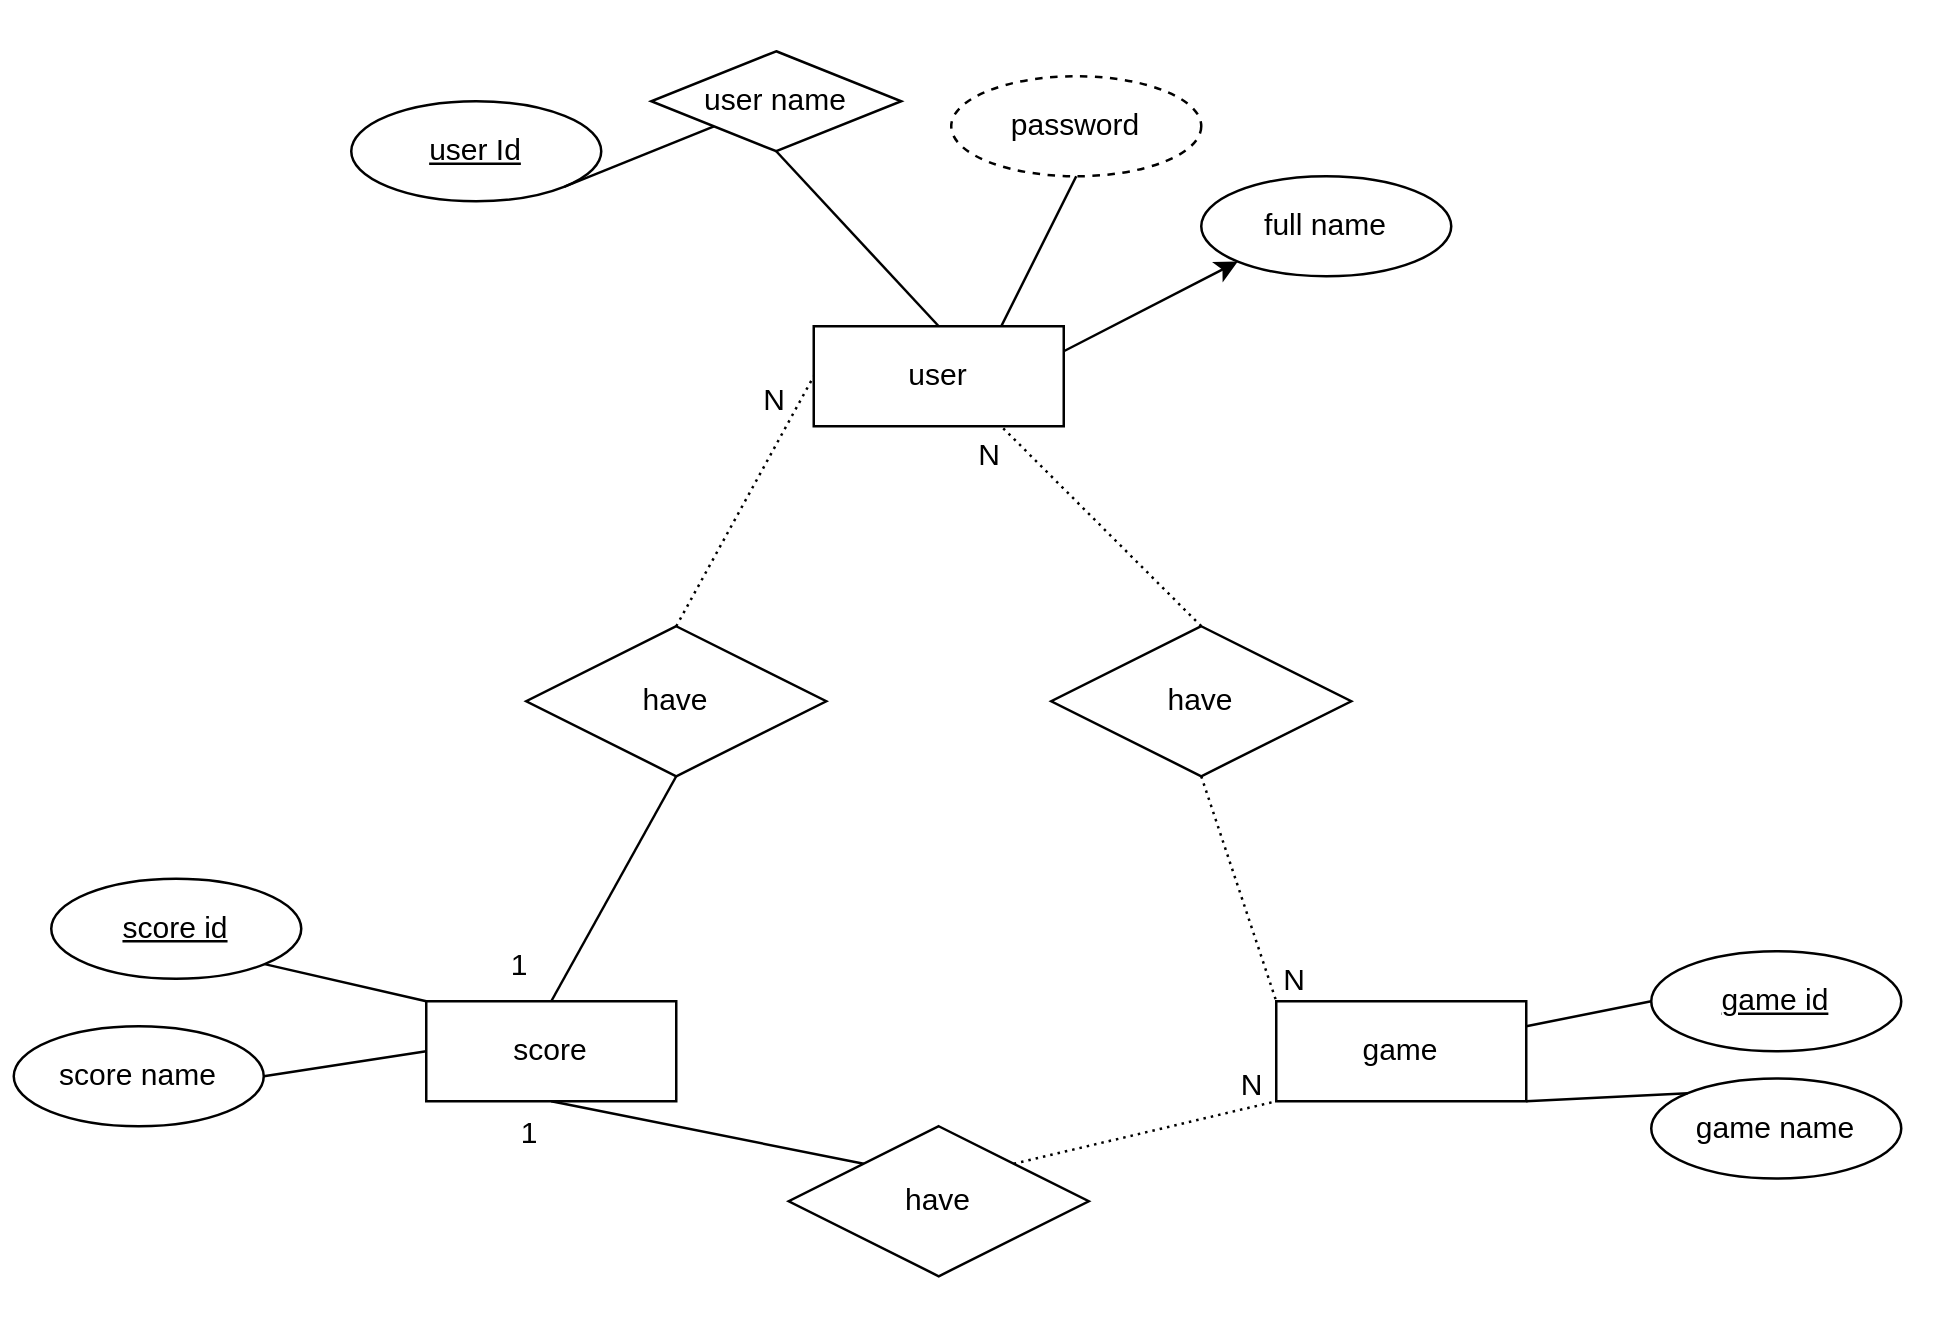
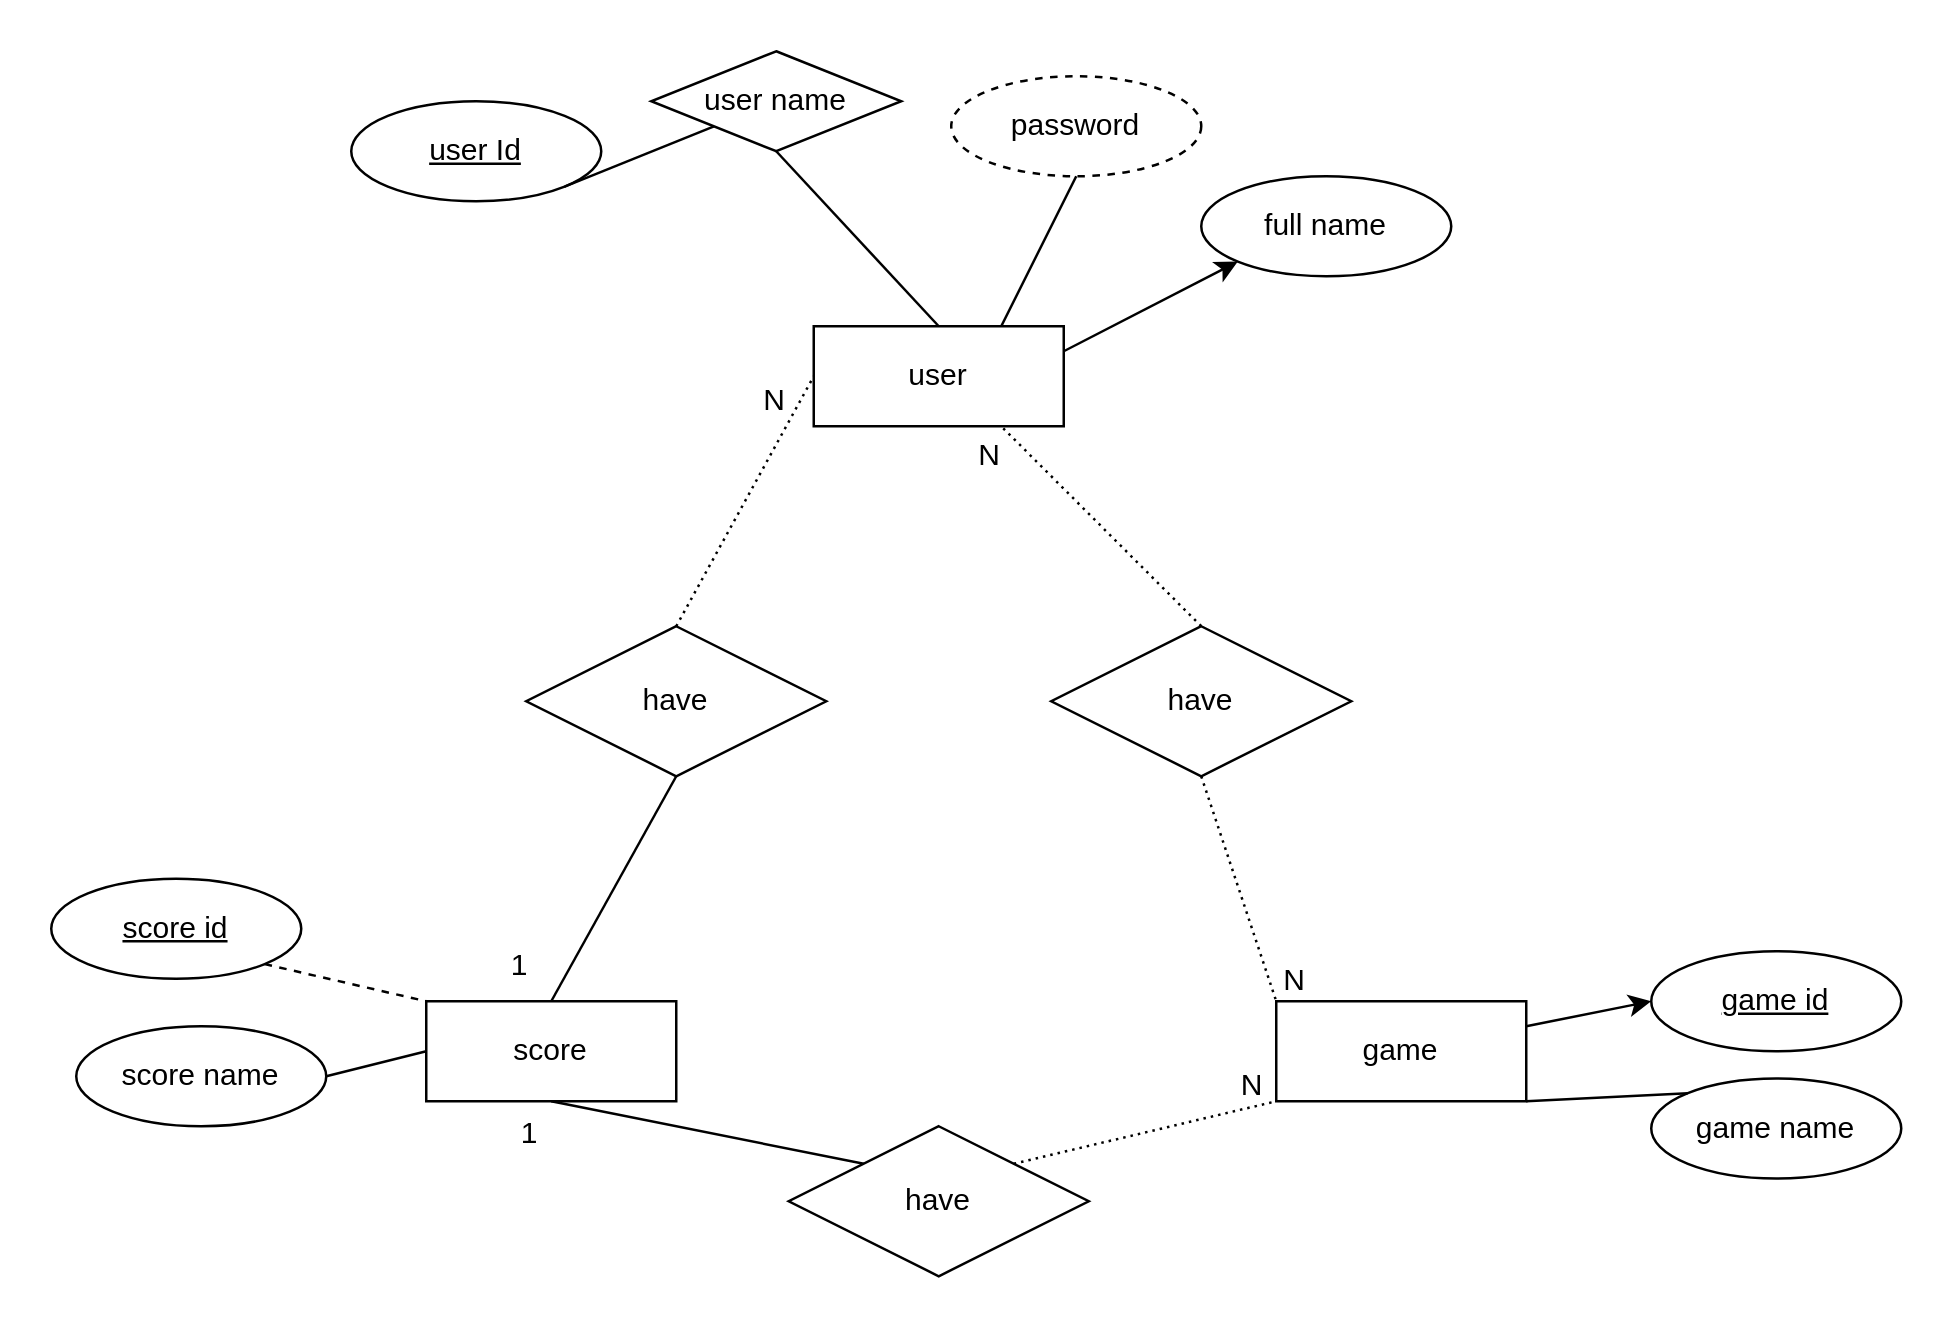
edge "score id" -- "score": style solid -> dashed
edge "game id" -- "game": arrowhead none -> classic
node "score name": moved (139, 1076) -> (201, 1076)
